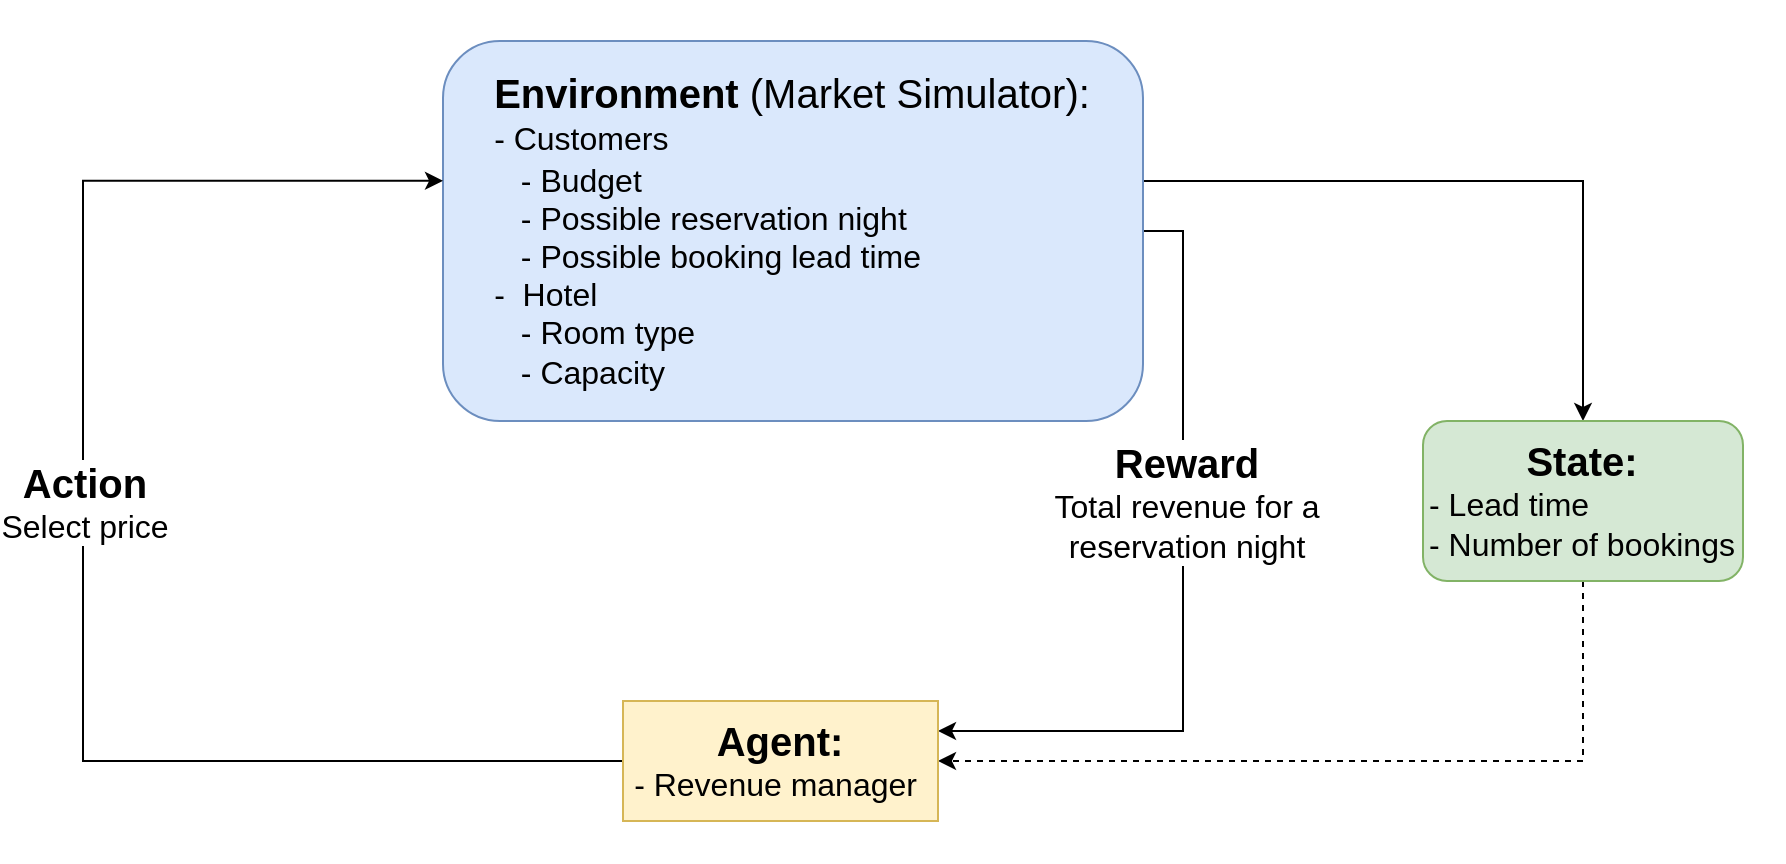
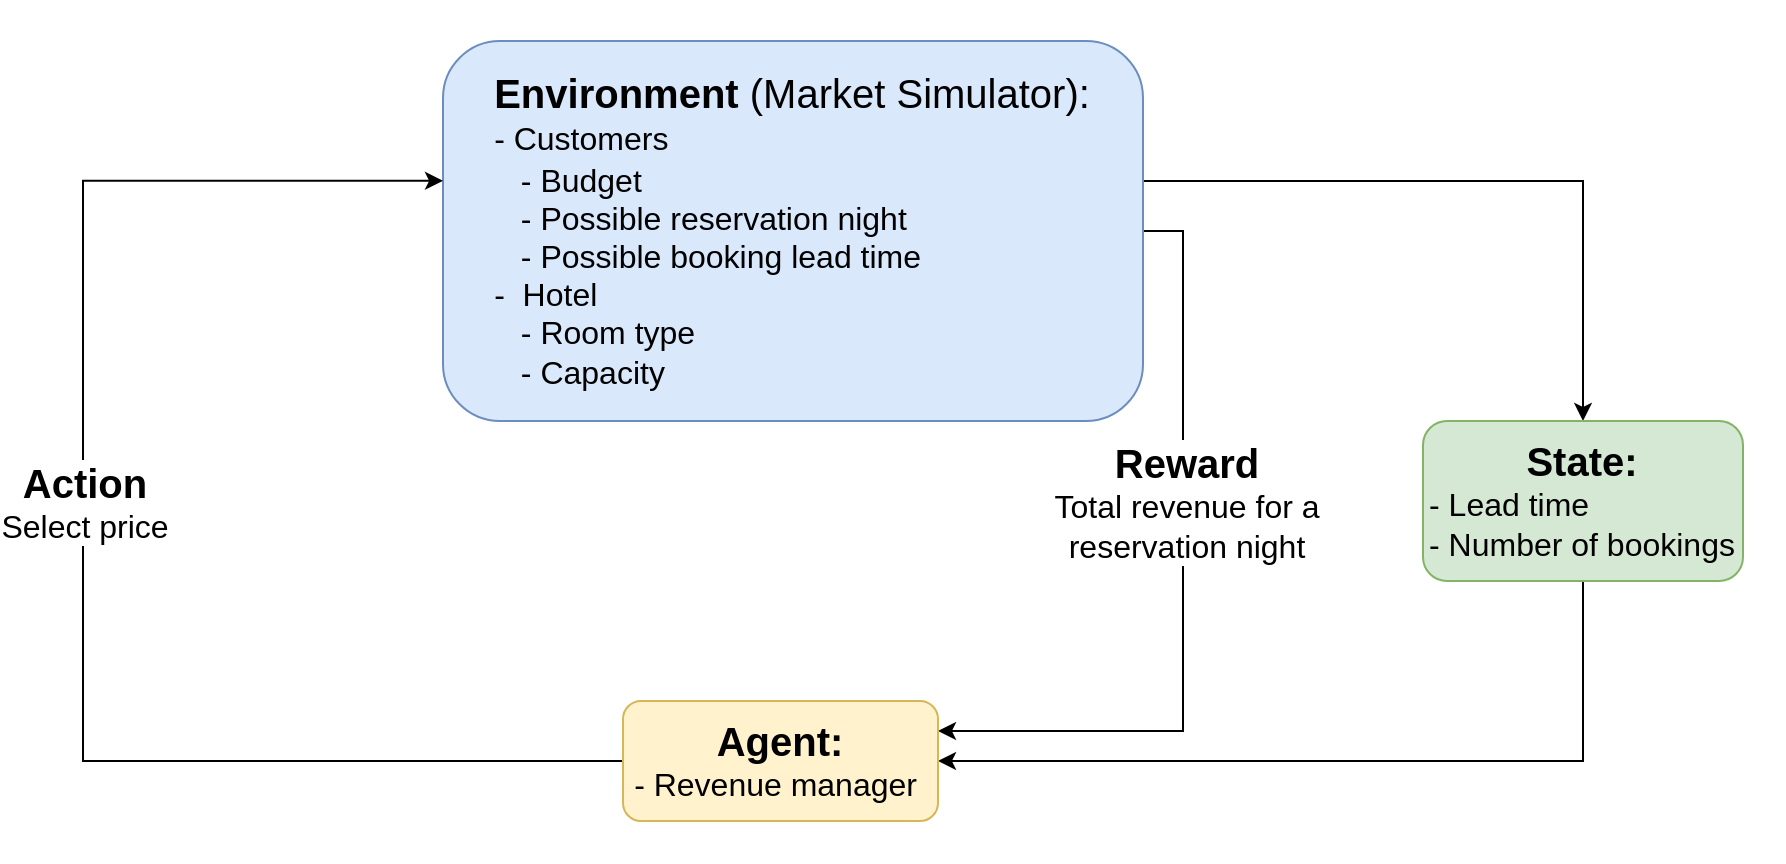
node "Agent: - Revenue manager": shape rectangle -> rounded rectangle
edge "State: - Lead time - Number of bookings" -> "Agent: - Revenue manager": style dashed -> solid
